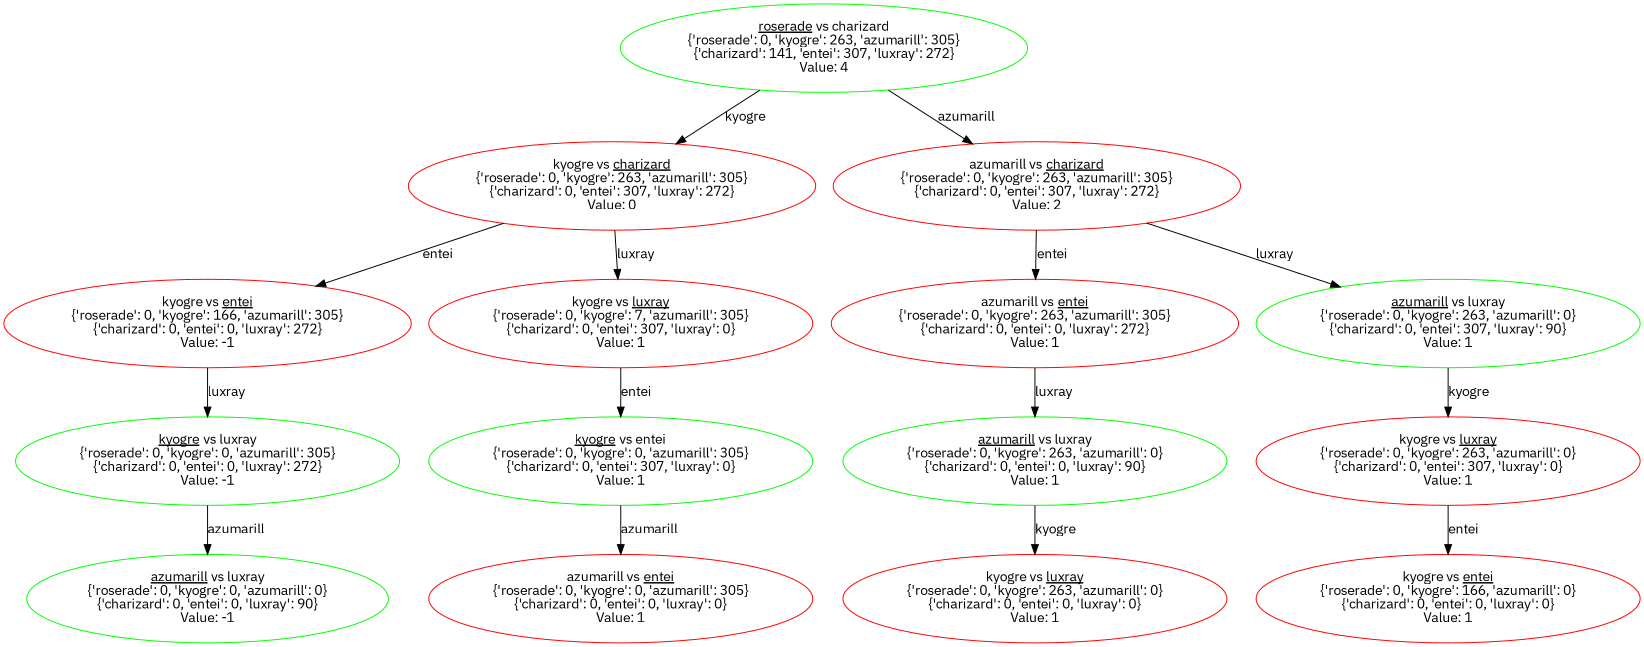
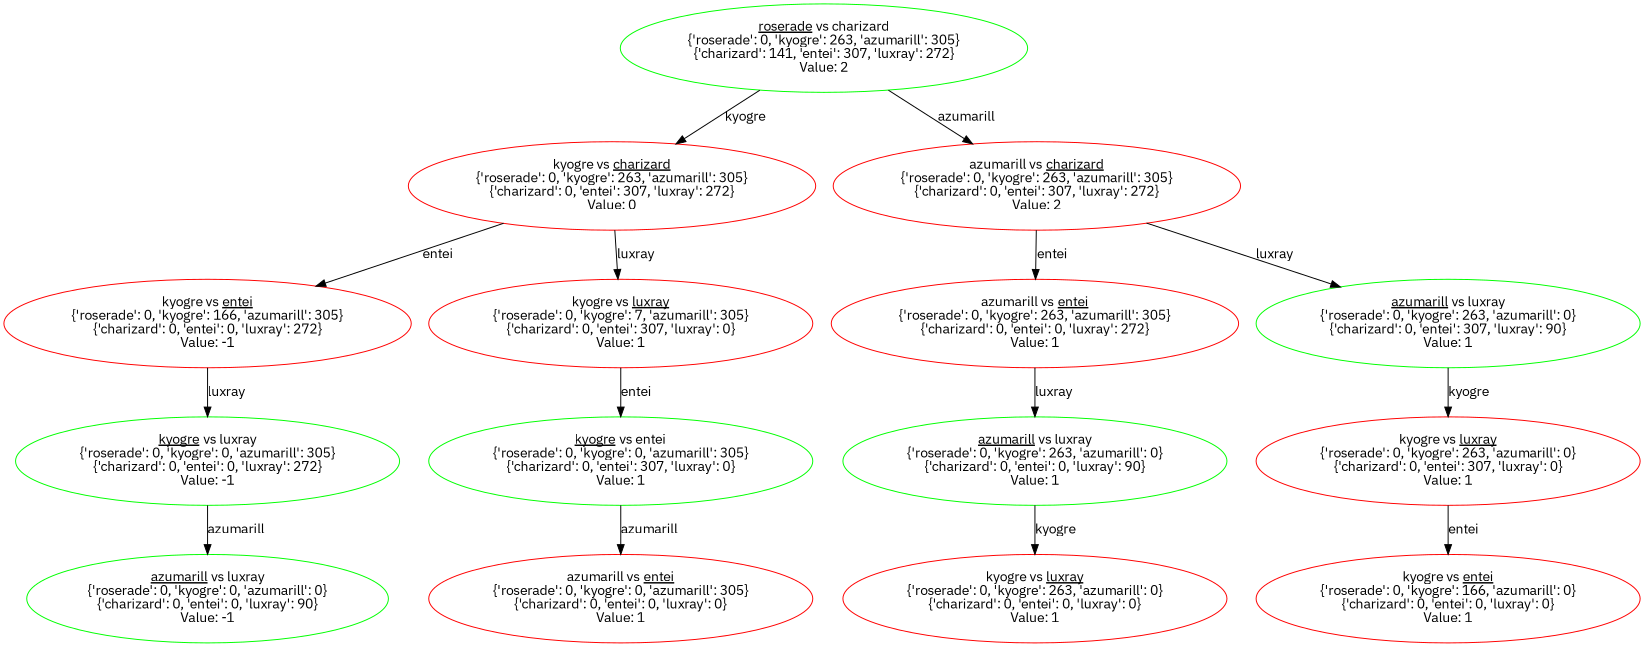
node "roserade": text "Value: 4" -> "Value: 2"
